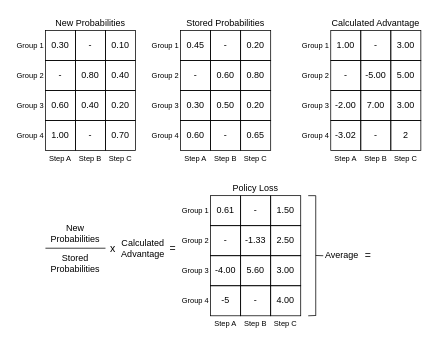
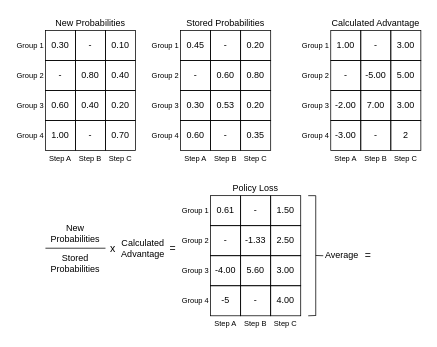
node "0.50": label "0.50" -> "0.53"
node "0.65": label "0.65" -> "0.35"
node "-3.02": label "-3.02" -> "-3.00"
